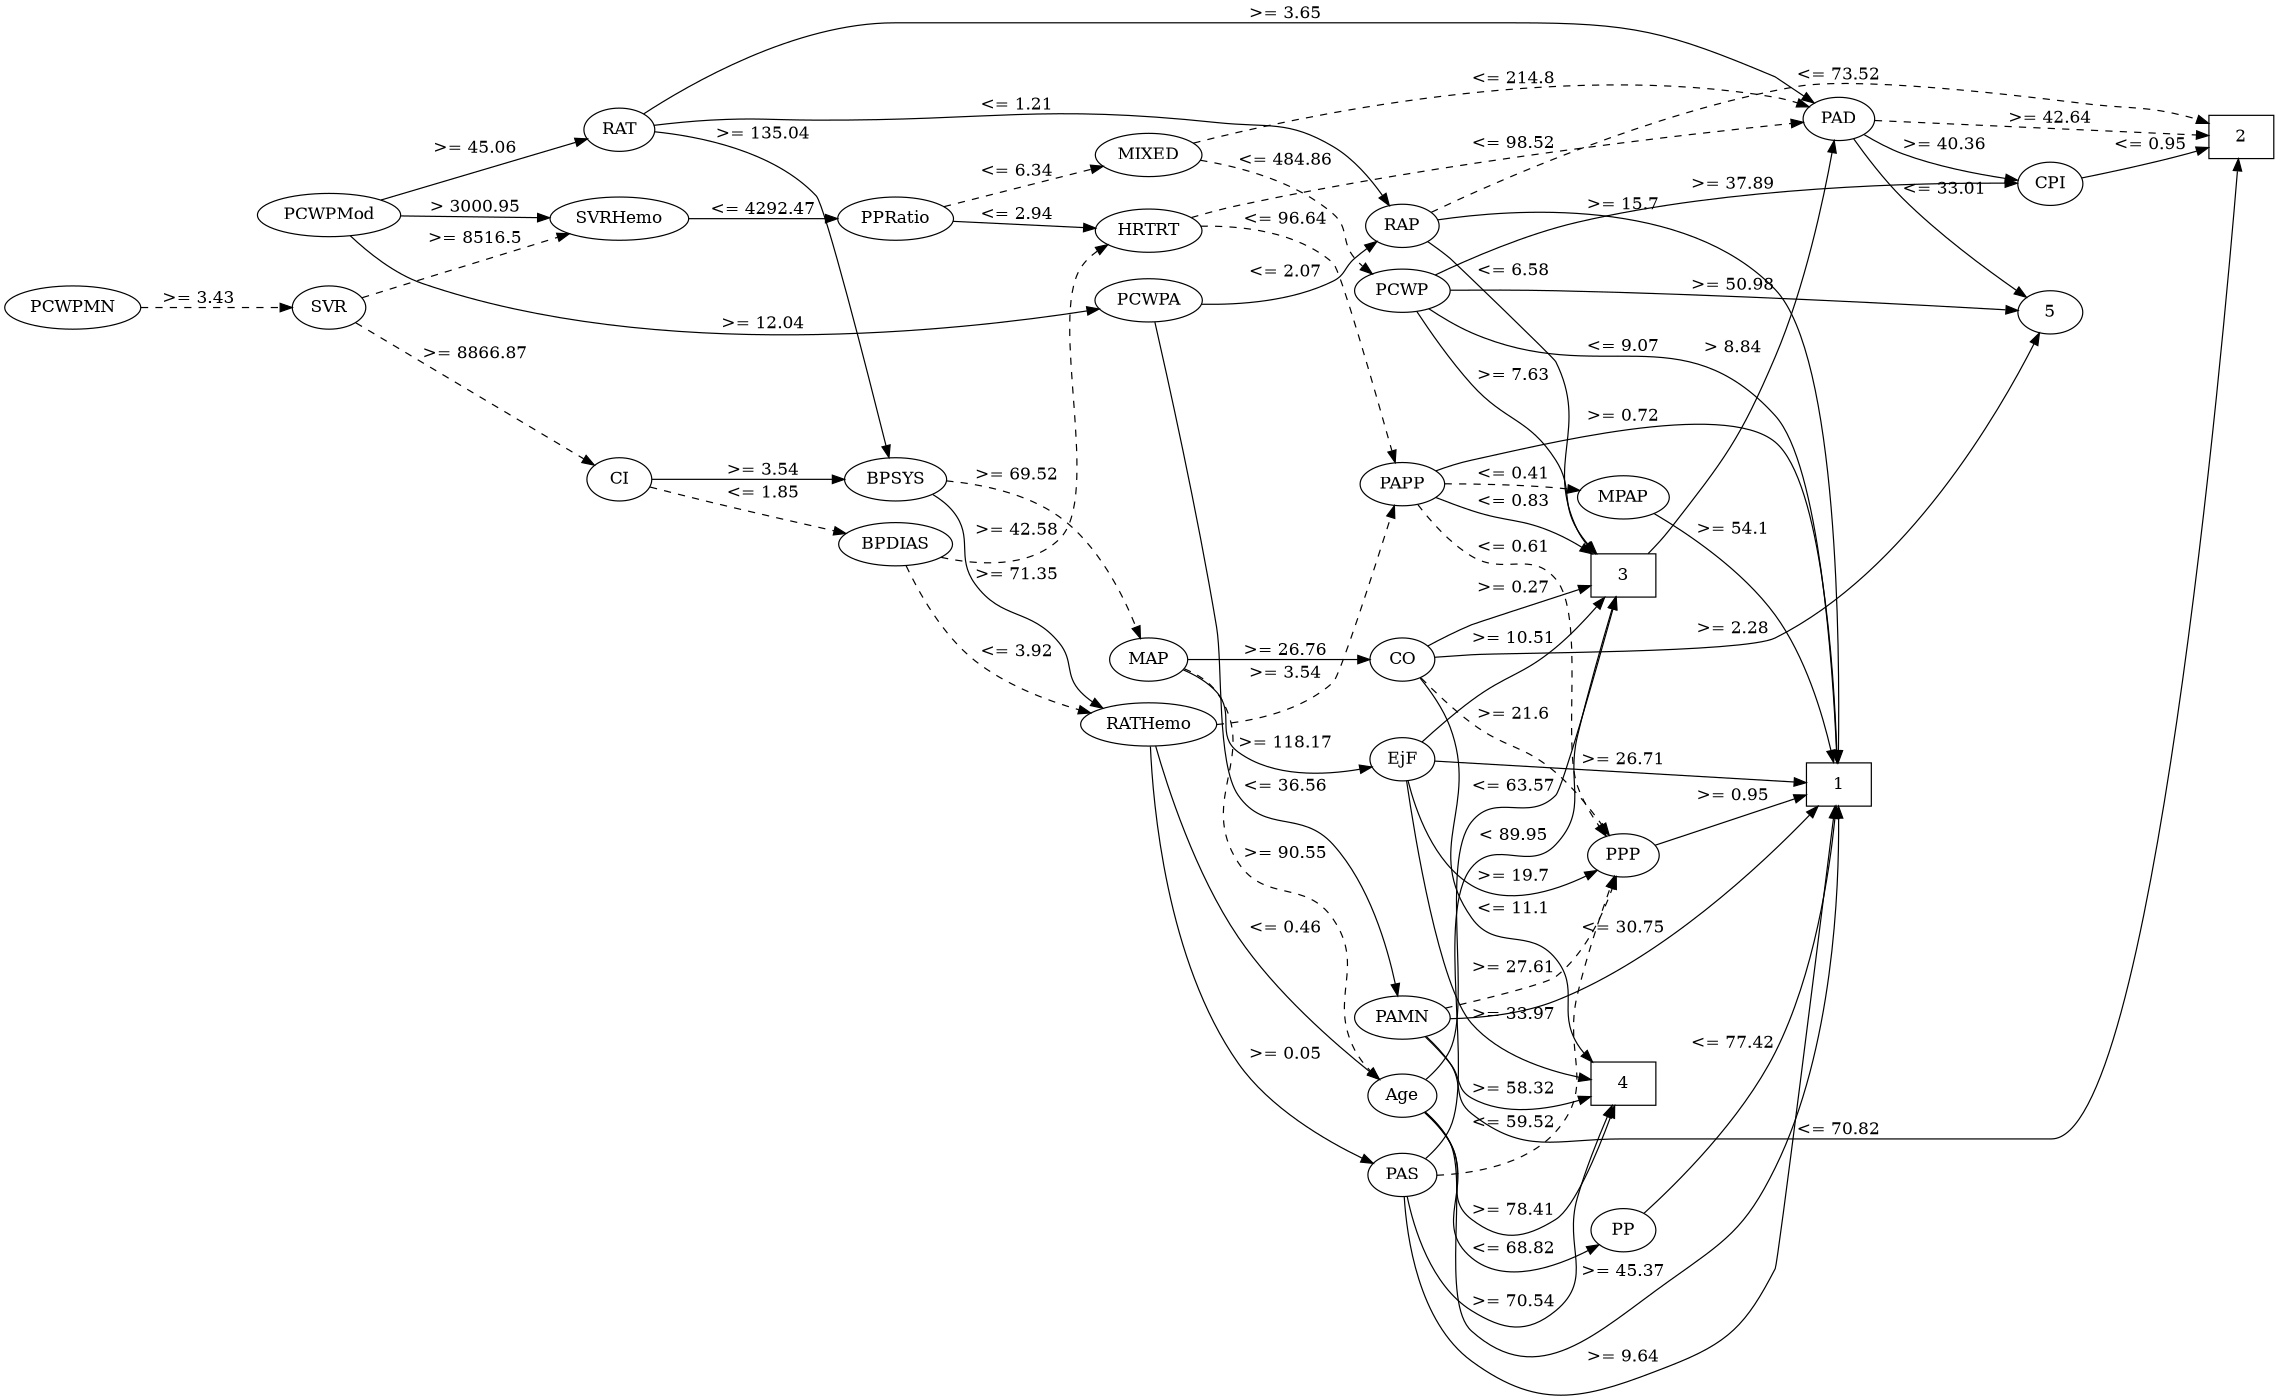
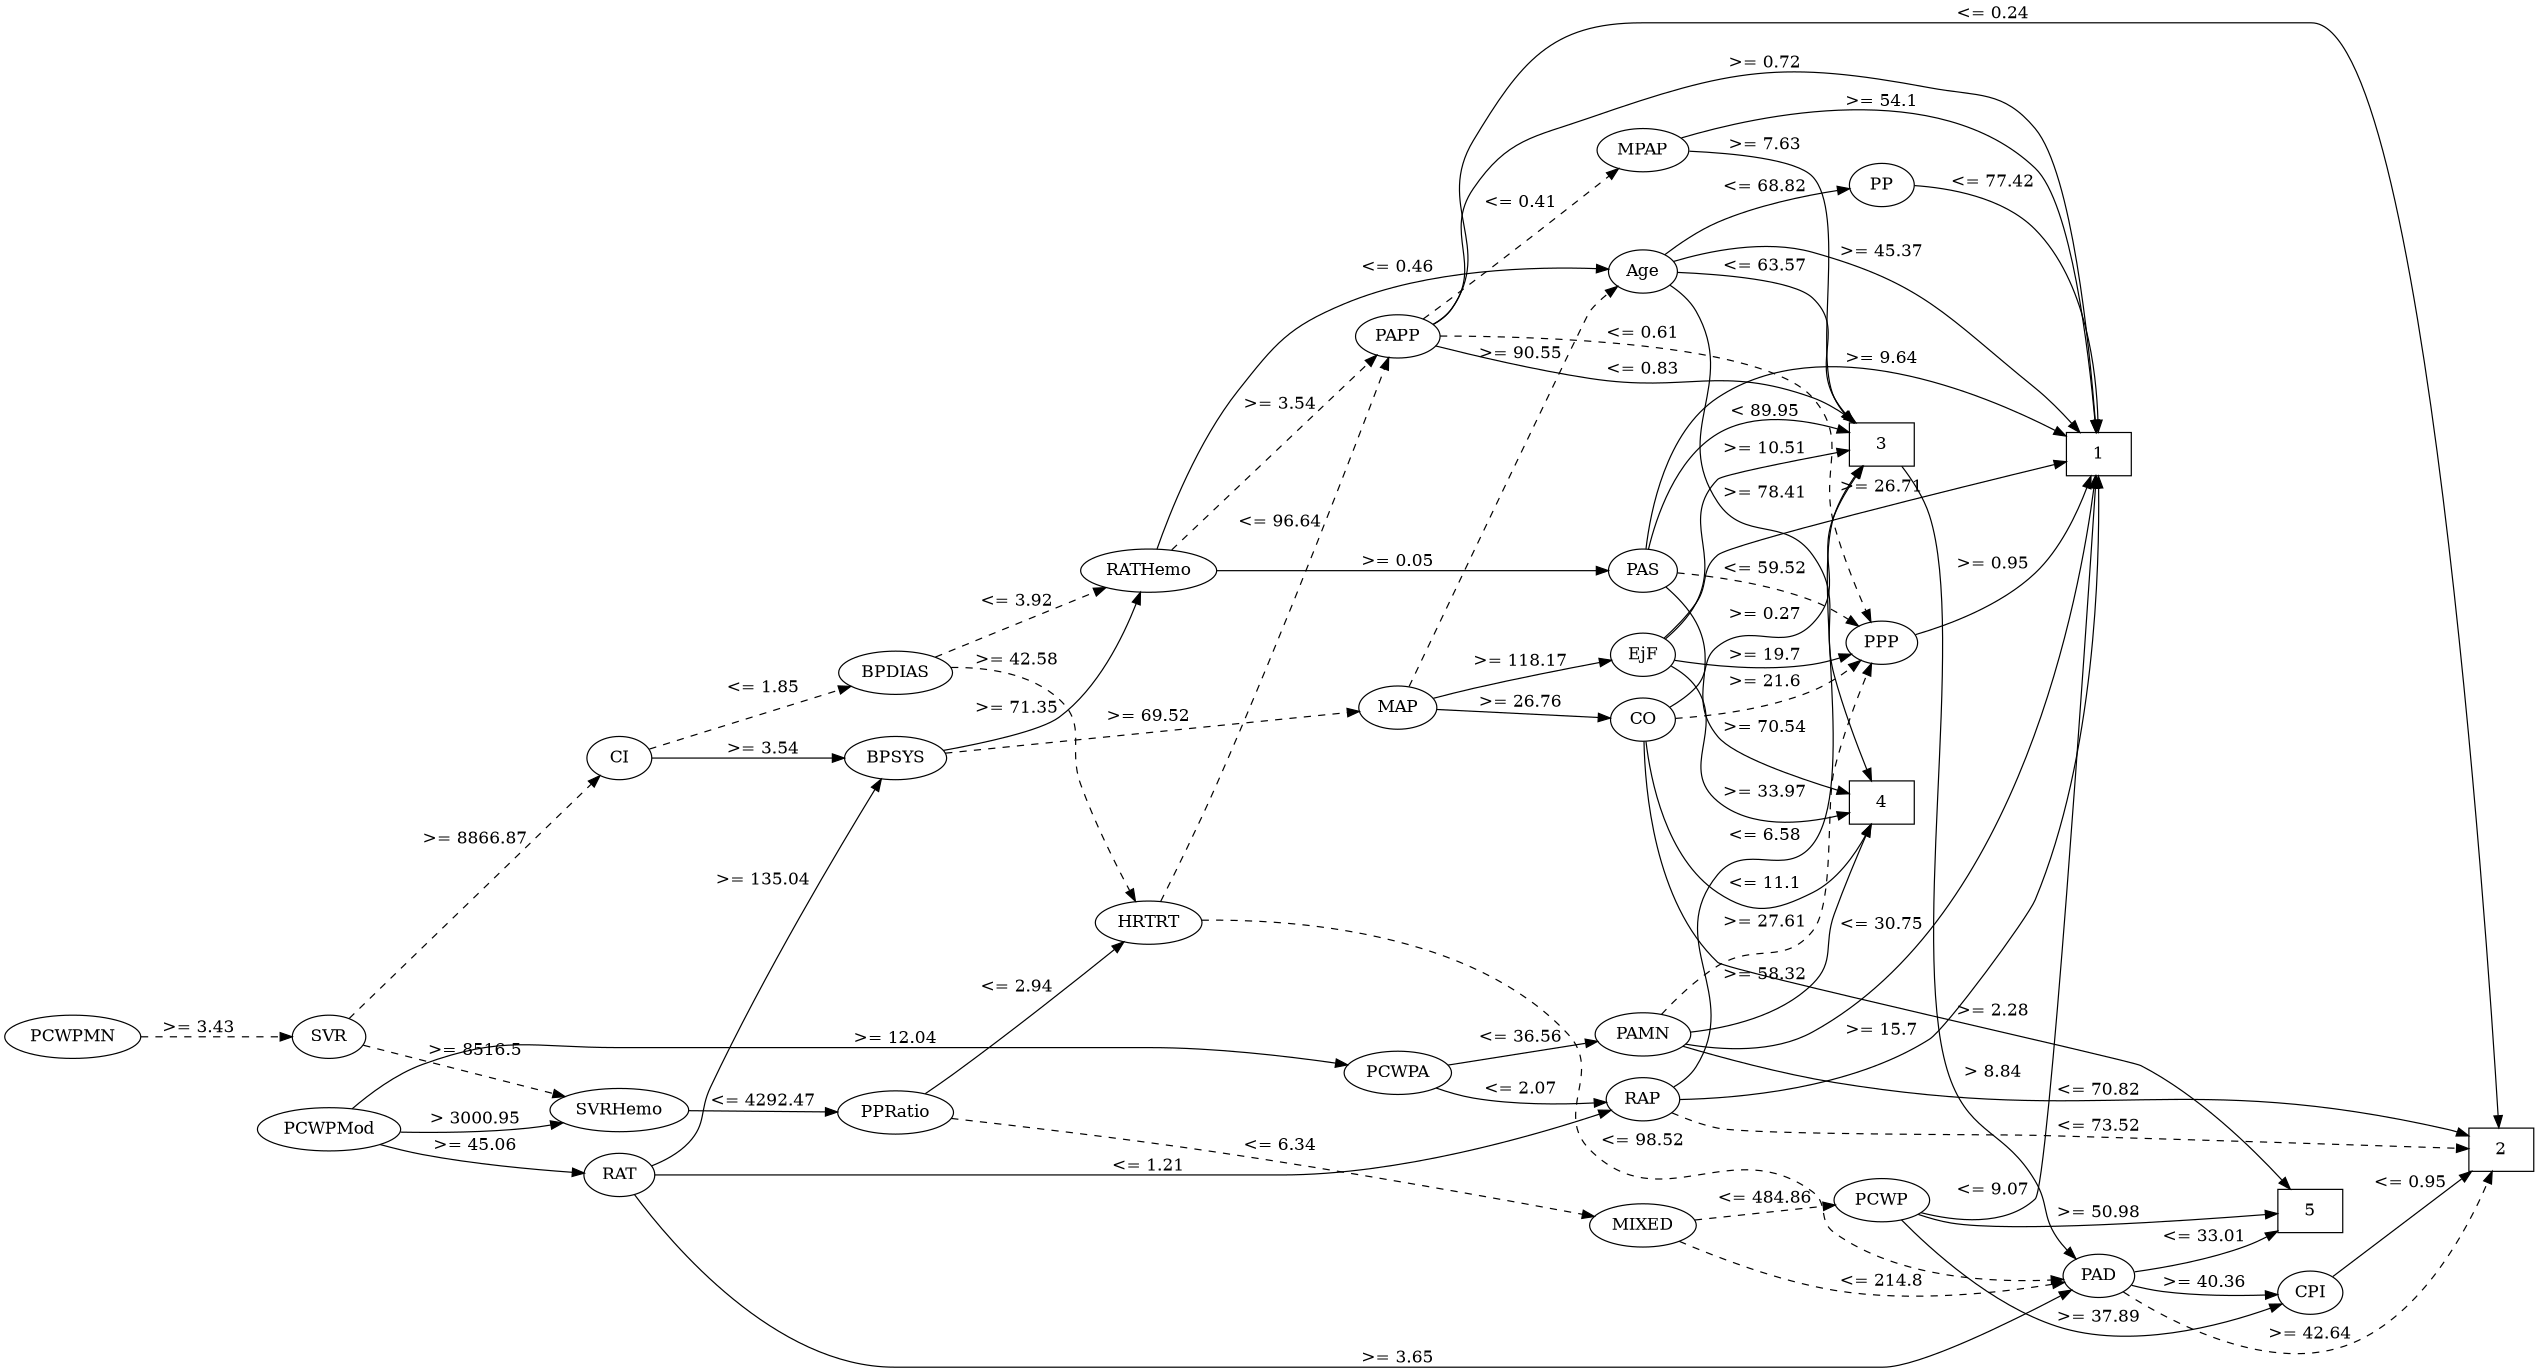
edge "PAPP" -> "2": added, label "<= 0.24"
node "5": shape ellipse -> box
edge "PCWP" -> "3": now "MPAP" -> "3"
